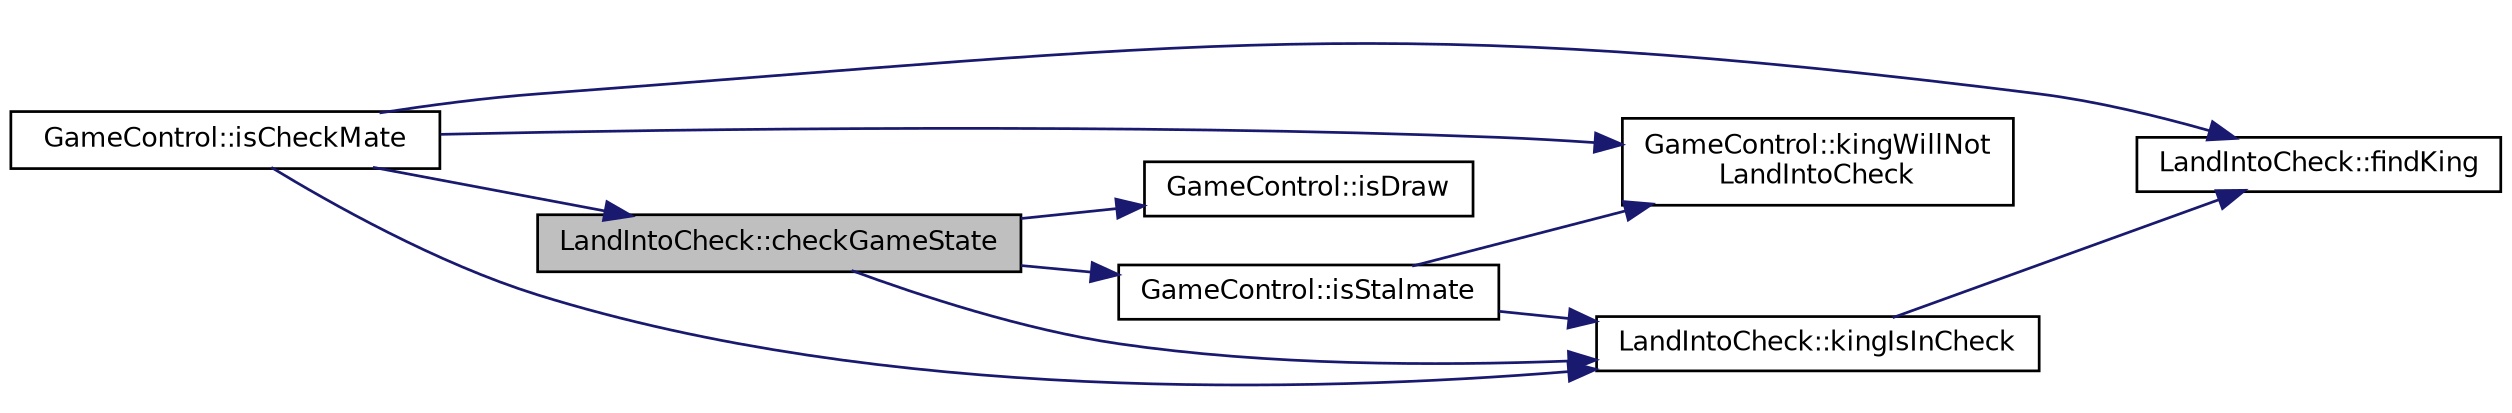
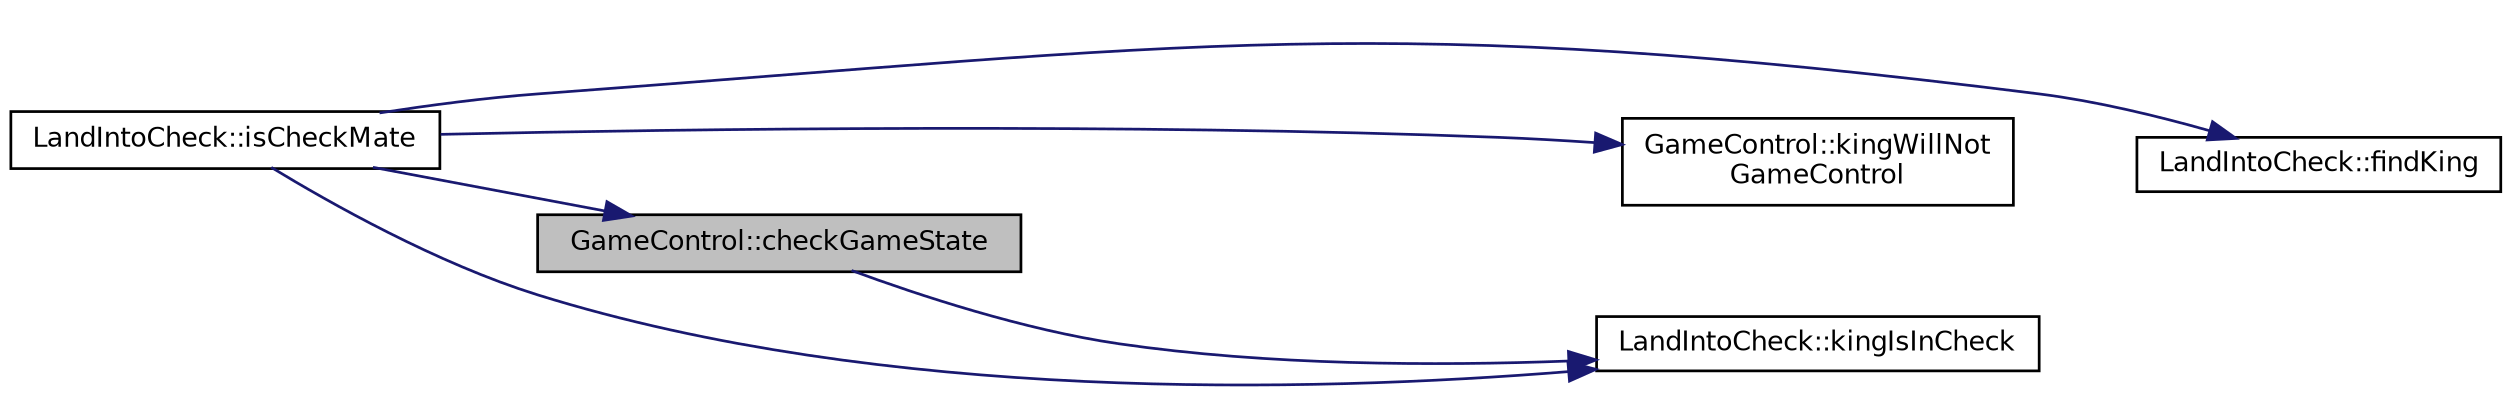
node "GameControl::isCheckMate": label "GameControl::isCheckMate" -> "LandIntoCheck::isCheckMate"
node "GameControl::kingWillNot LandIntoCheck": label "GameControl::kingWillNot LandIntoCheck" -> "GameControl::kingWillNot GameControl"
node "GameControl::isDraw": removed
node "LandIntoCheck::checkGameState": label "LandIntoCheck::checkGameState" -> "GameControl::checkGameState"
edge "LandIntoCheck::kingIsInCheck" -> "LandIntoCheck::findKing": removed
node "GameControl::isStalmate": removed
